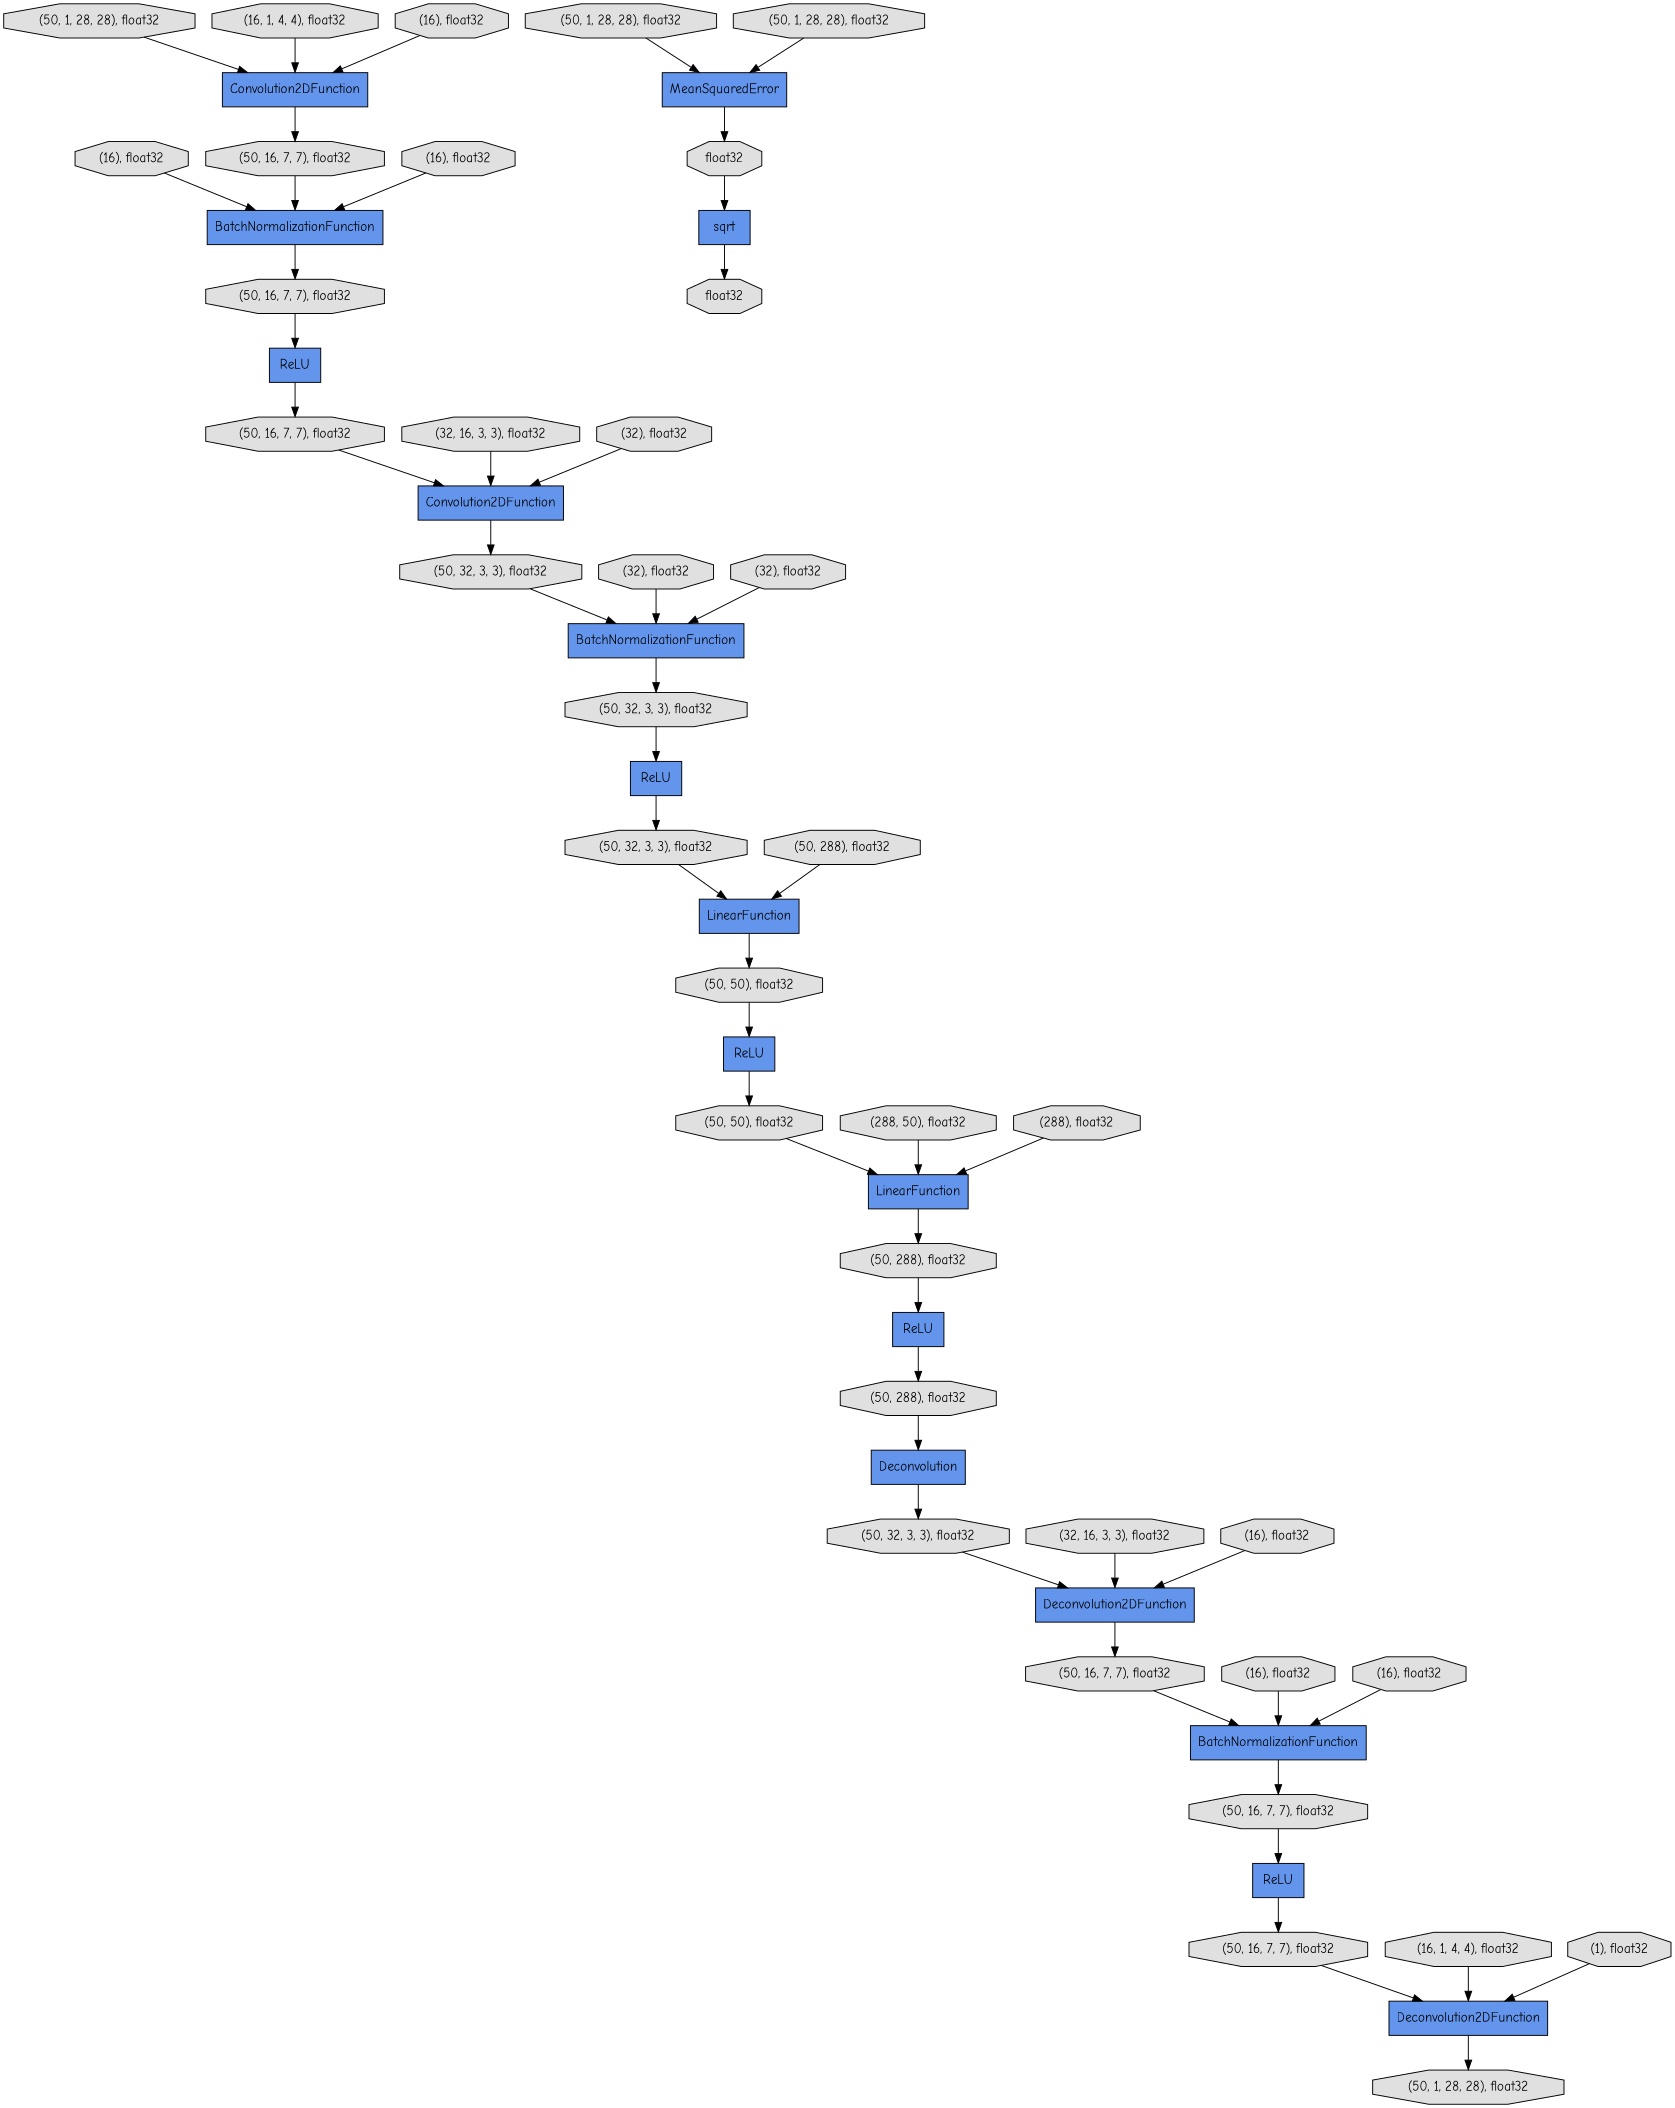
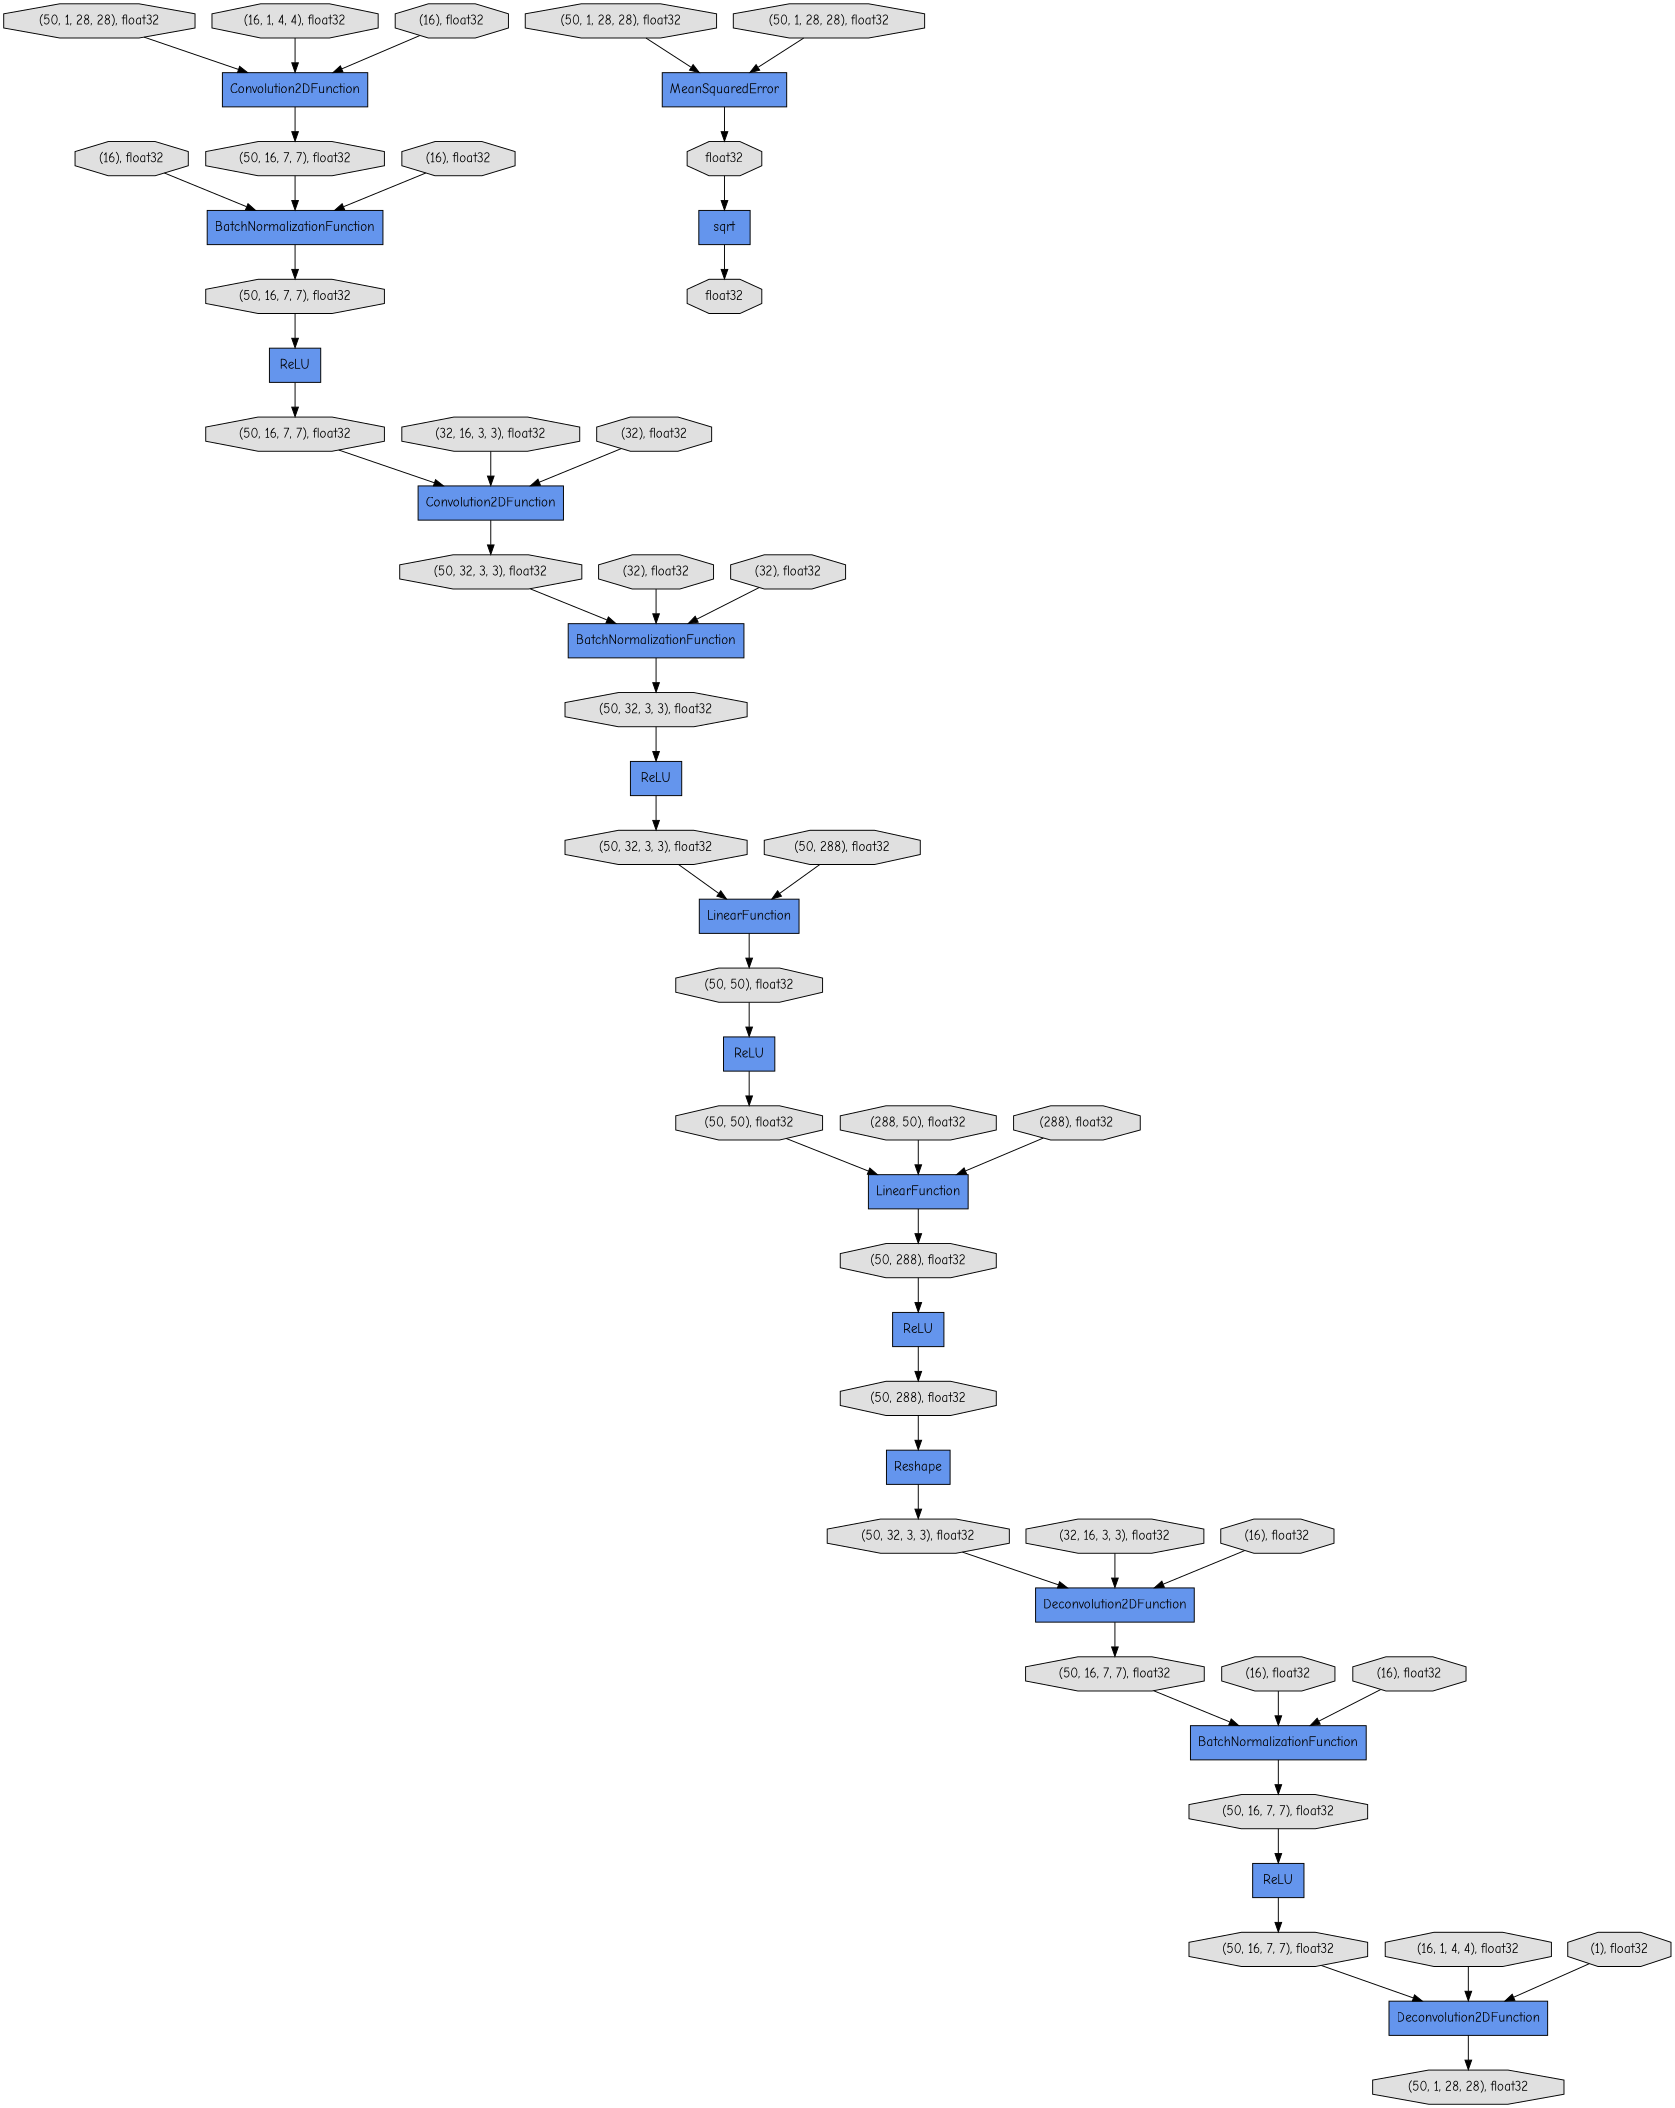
node "Deconvolution": label "Deconvolution" -> "Reshape"
